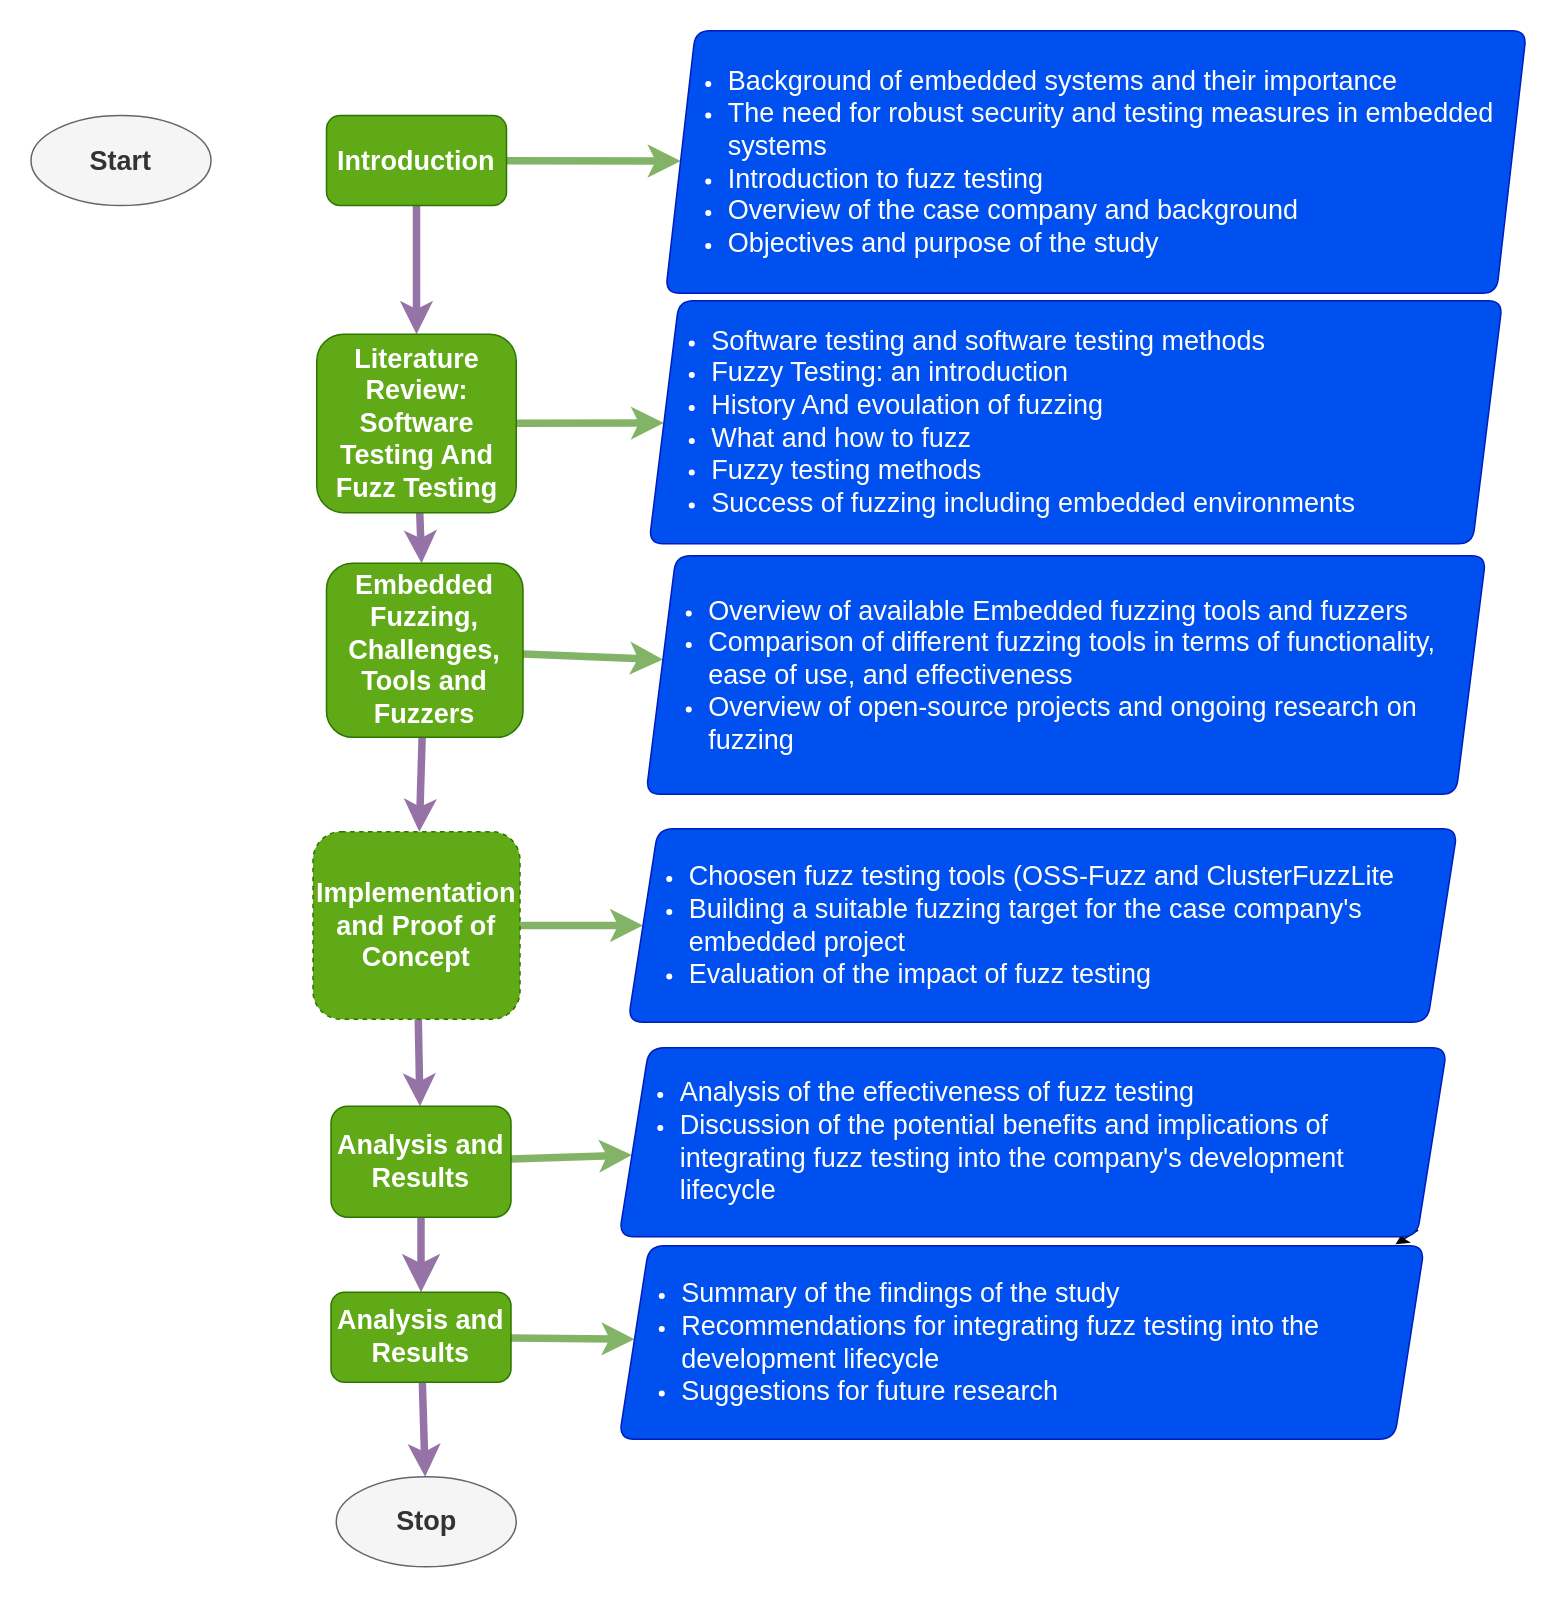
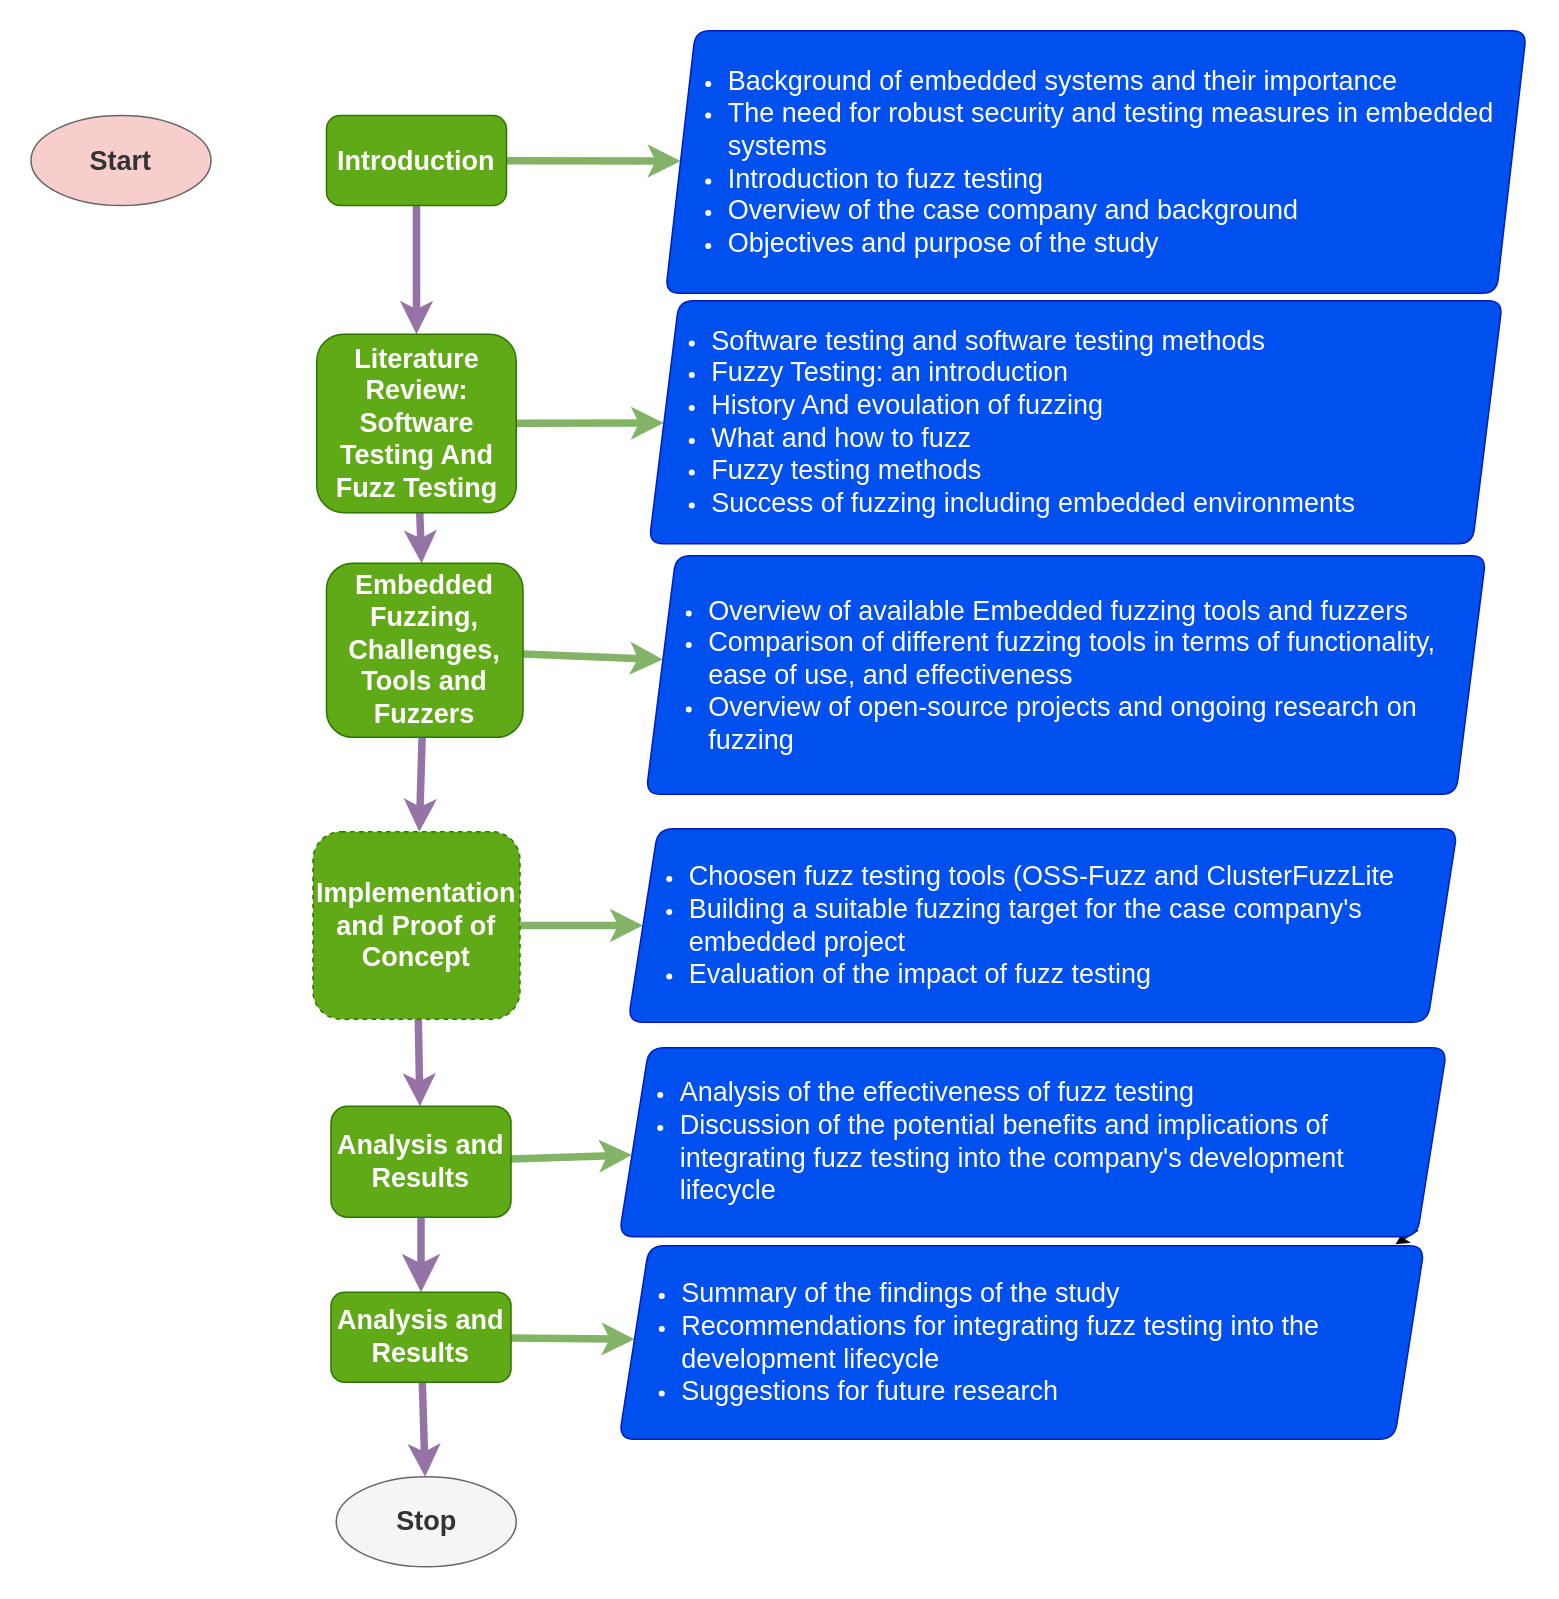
node "Start": fillcolor #f5f5f5 -> #f8cecc
